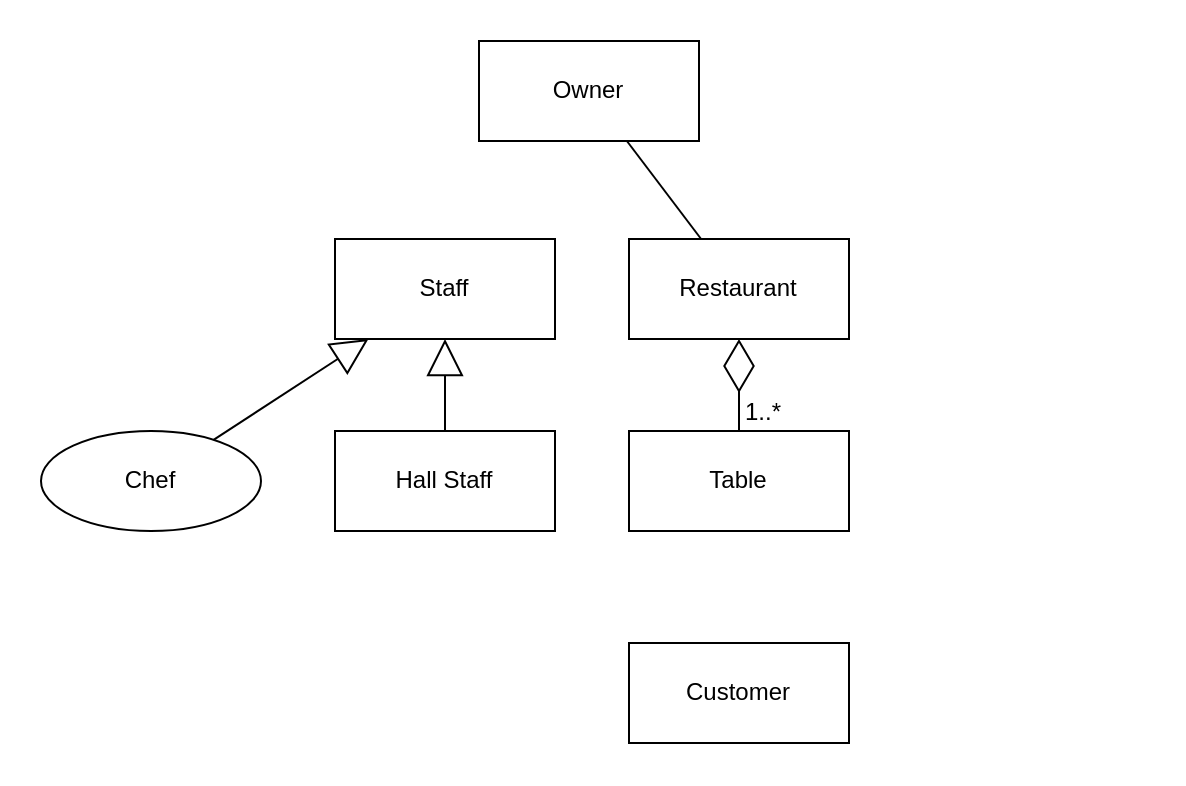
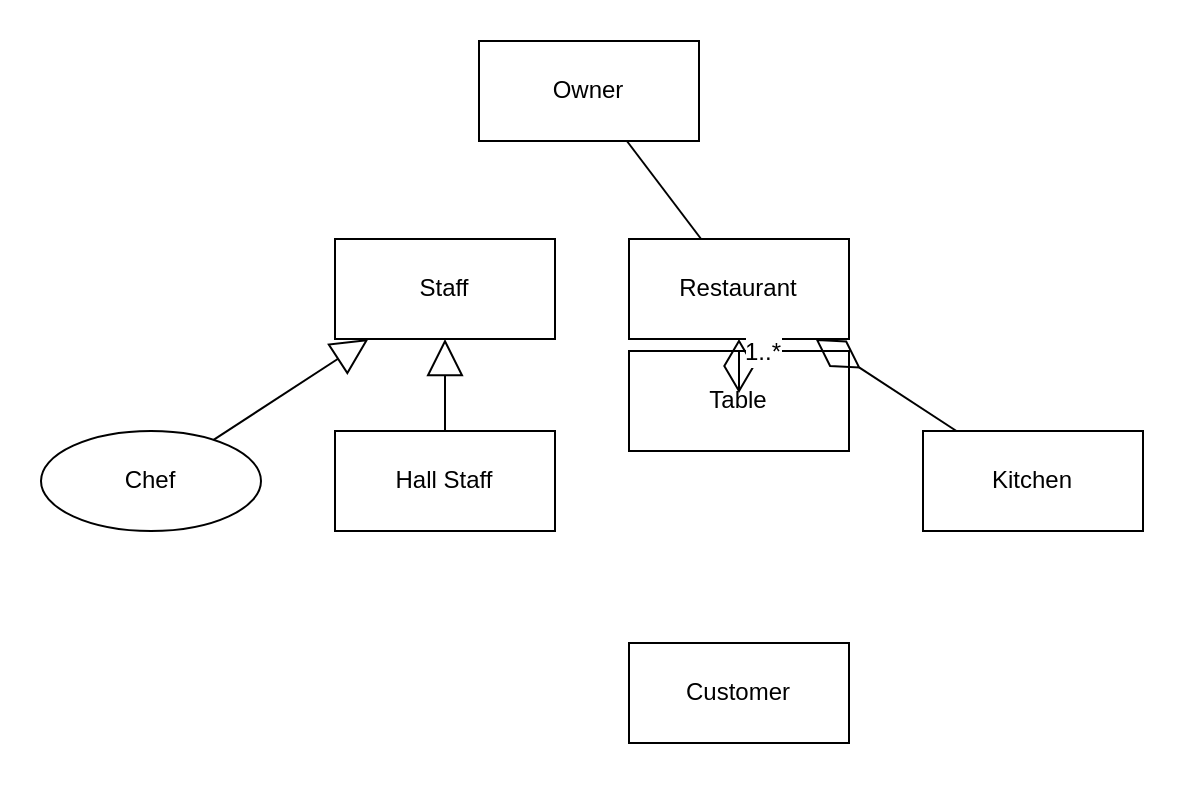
edge "Kitchen" -> "Restaurant": added
node "Table": moved (739, 481) -> (739, 401)
node "Kitchen": added
